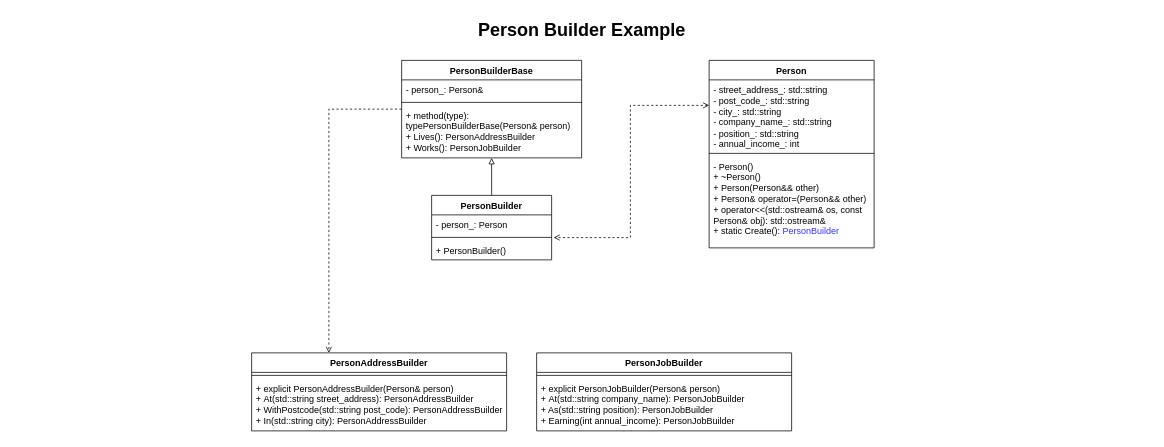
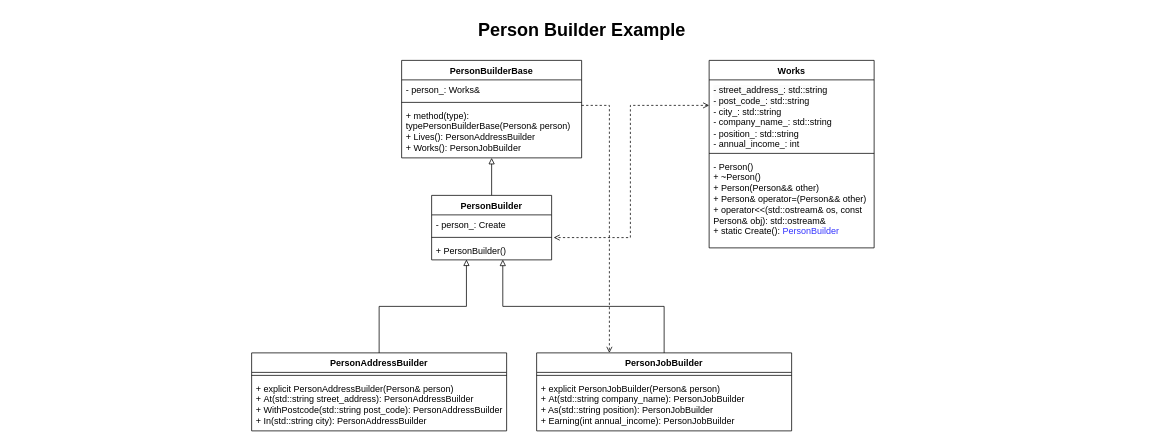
node "Person": label "Person" -> "Works"
node "- person_: Person&": label "- person_: Person&" -> "- person_: Works&"
edge "PersonBuilderBase" -> "PersonAddressBuilder": removed
edge "PersonBuilderBase" -> "PersonJobBuilder": added
node "- person_: Person": label "- person_: Person" -> "- person_: Create"
edge "PersonAddressBuilder" -> "+ PersonBuilder()": added
edge "PersonJobBuilder" -> "+ PersonBuilder()": added
